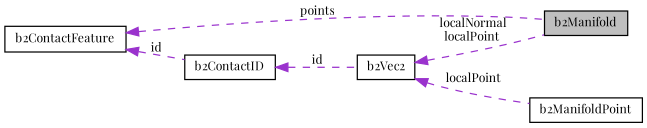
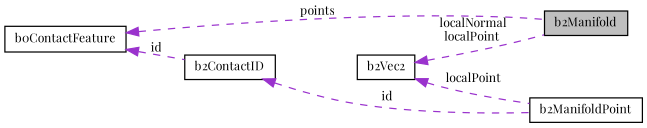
node "b2ContactFeature": label "b2ContactFeature" -> "b0ContactFeature"
edge "b2Vec2" -> "b2ContactID": now "b2ManifoldPoint" -> "b2ContactID"
